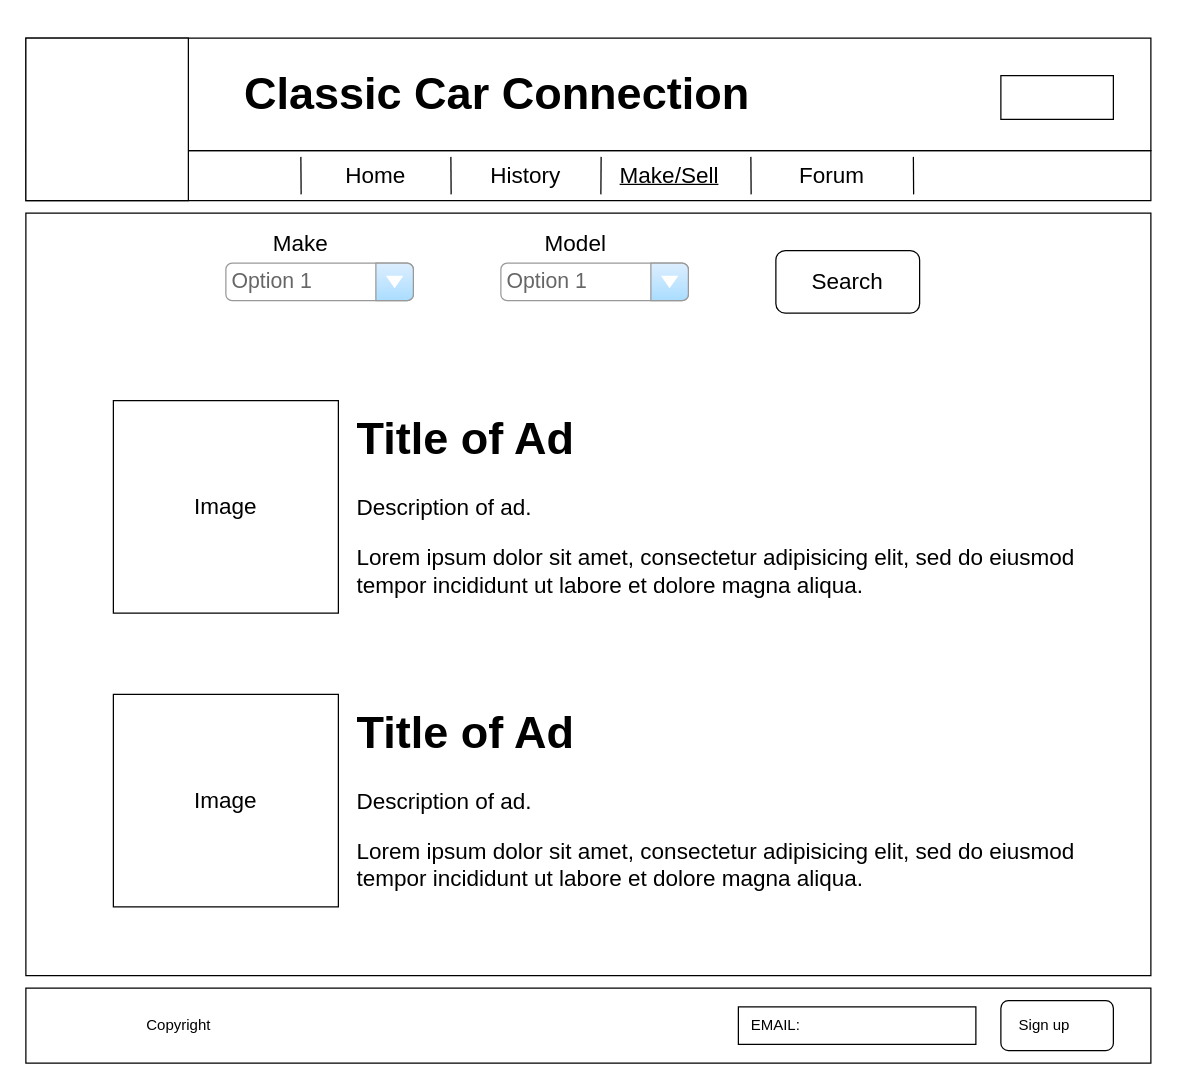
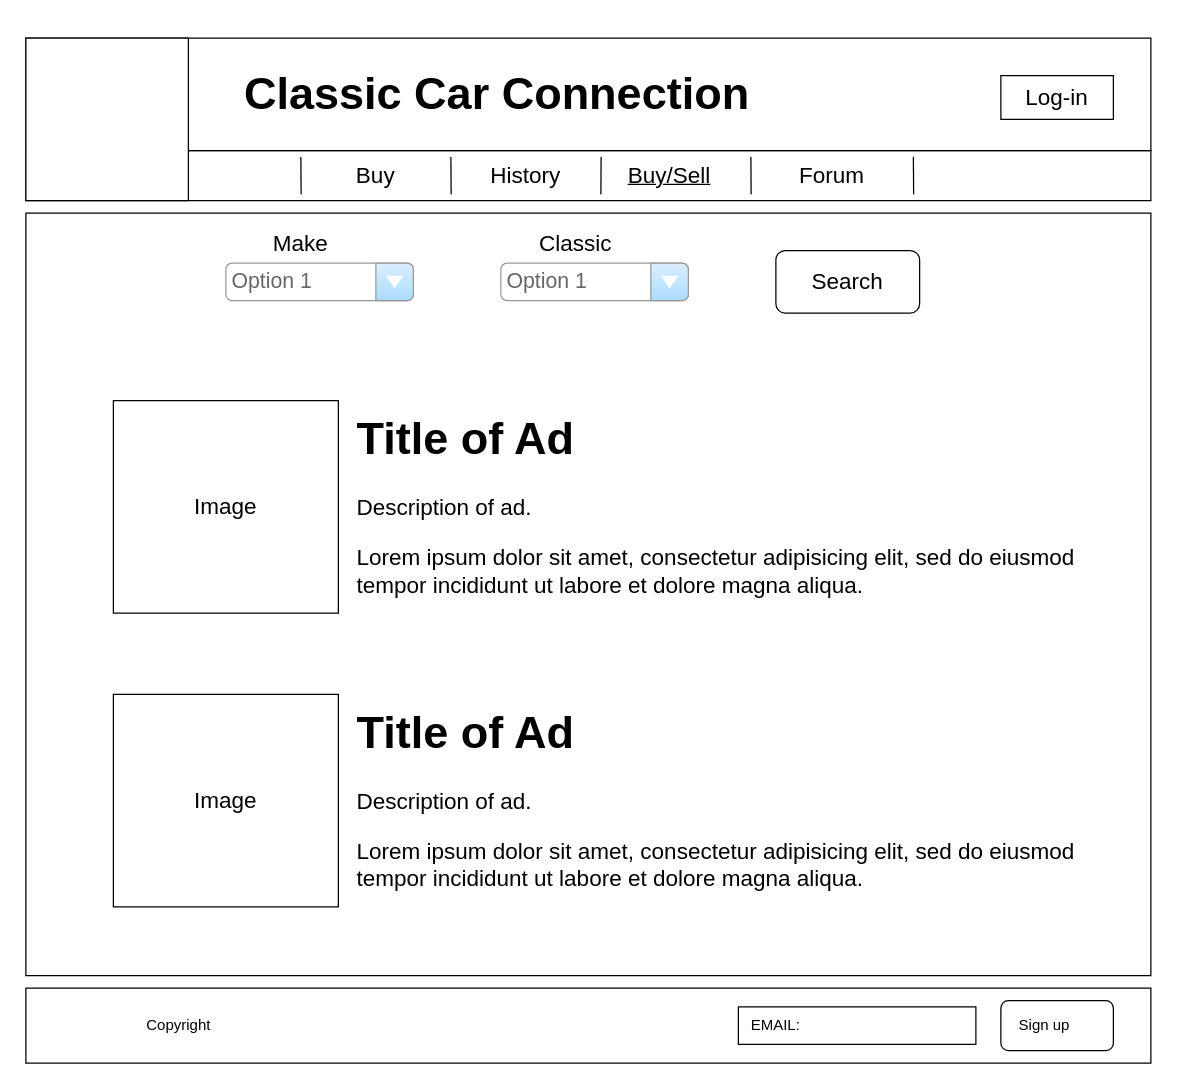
node "Log-in": added
node "Home": label "Home" -> "Buy"
node "Make/Sell": label "Make/Sell" -> "Buy/Sell"
node "Model": label "Model" -> "Classic"
